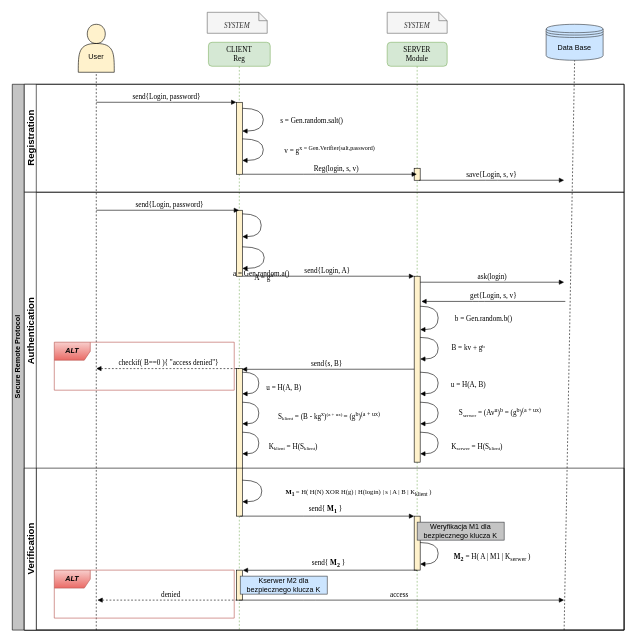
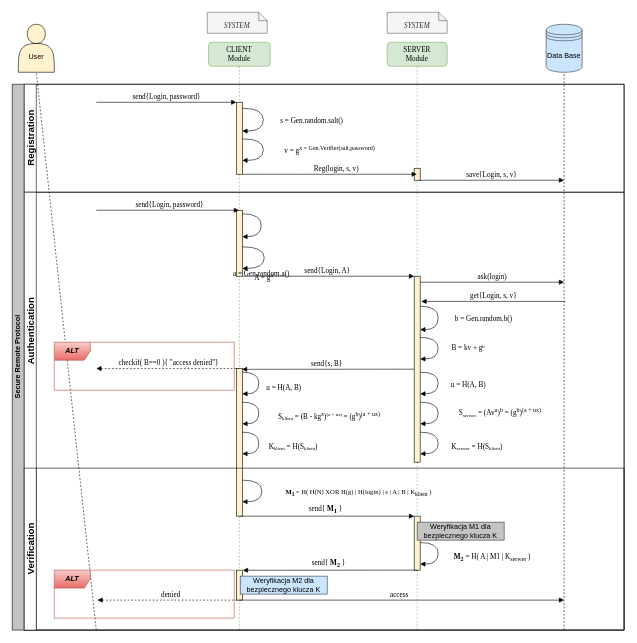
node "Data Base": size 57x36 -> 36x48
node "User": moved (96, 48) -> (36, 48)
node "CLIENT Reg": label "CLIENT Reg" -> "CLIENT Module"
node "Kserwer M2 dla bezpiecznego klucza K": label "Kserwer M2 dla bezpiecznego klucza K" -> "Weryfikacja M2 dla bezpiecznego klucza K"
